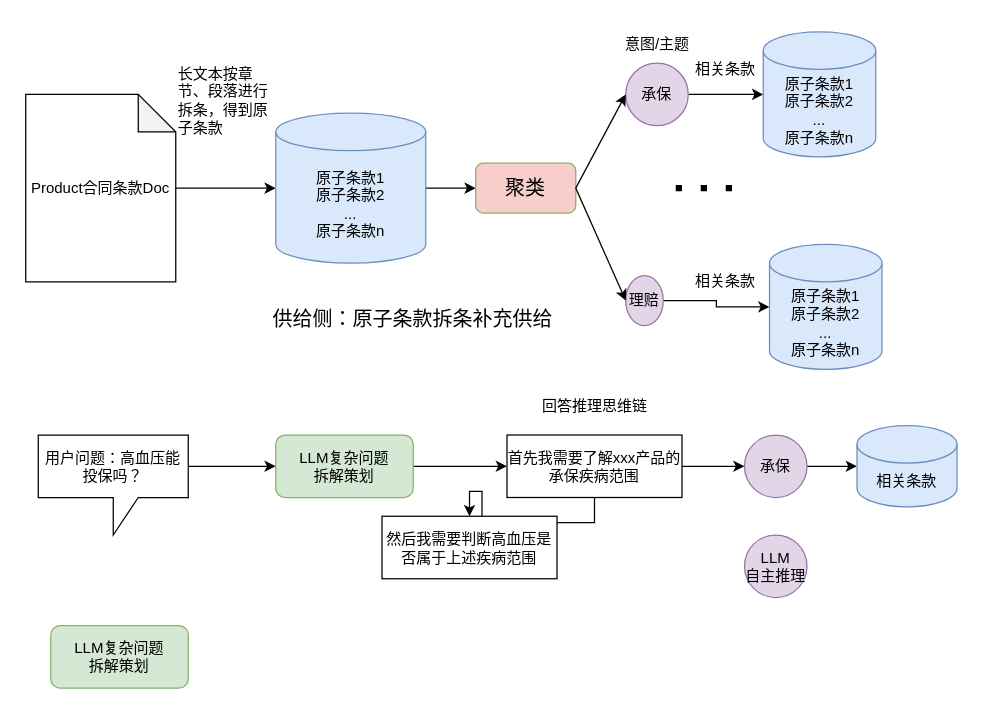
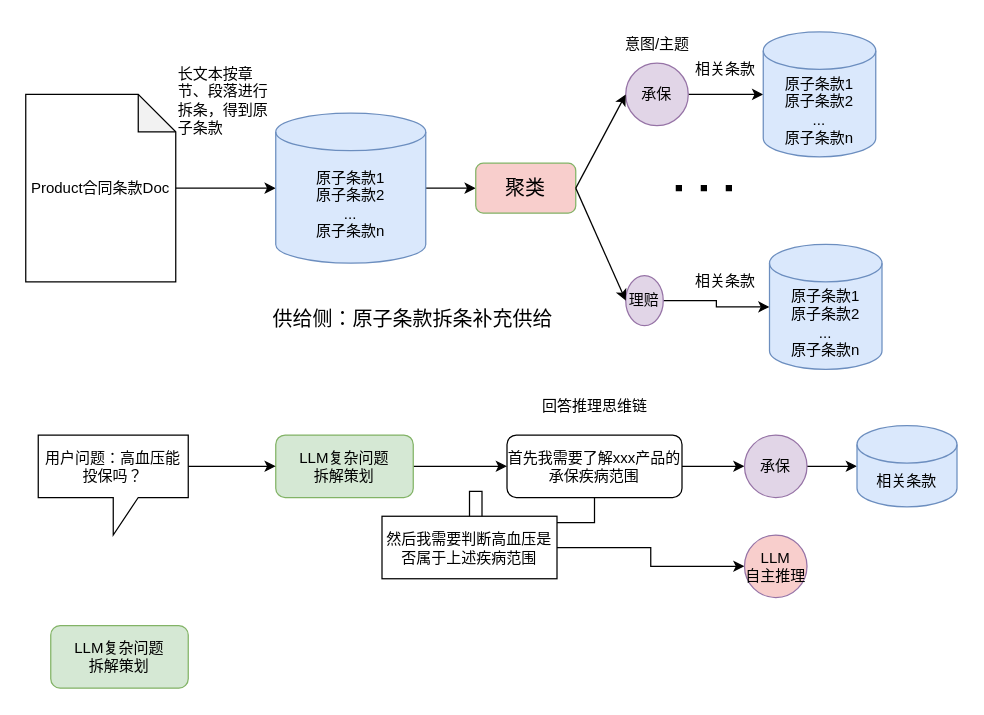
node "首先我需要了解xxx产品的承保疾病范围": shape rectangle -> rounded rectangle
edge "首先我需要了解xxx产品的承保疾病范围" -> "然后我需要判断高血压是否属于上述疾病范围": arrowhead classic -> none
edge "然后我需要判断高血压是否属于上述疾病范围" -> "LLM 自主推理": added
node "LLM 自主推理": fillcolor #e1d5e7 -> #f8cecc
